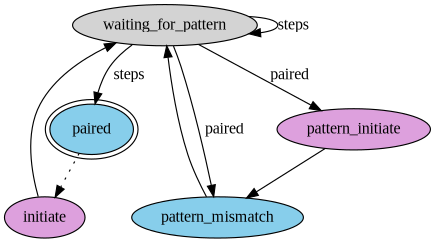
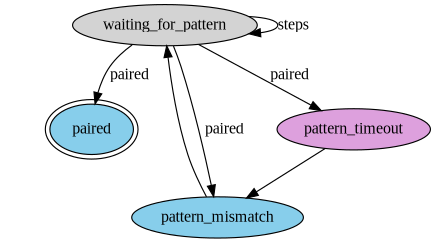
edge "waiting_for_pattern" -> "paired": label "steps" -> "paired"
node "pattern_initiate": label "pattern_initiate" -> "pattern_timeout"
node "initiate": removed
